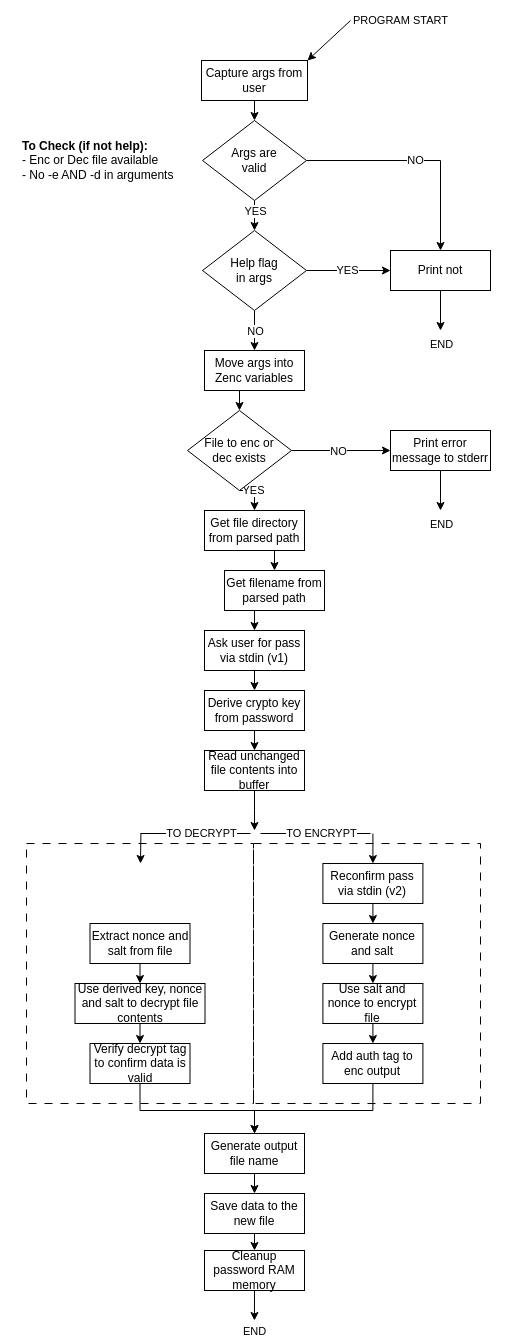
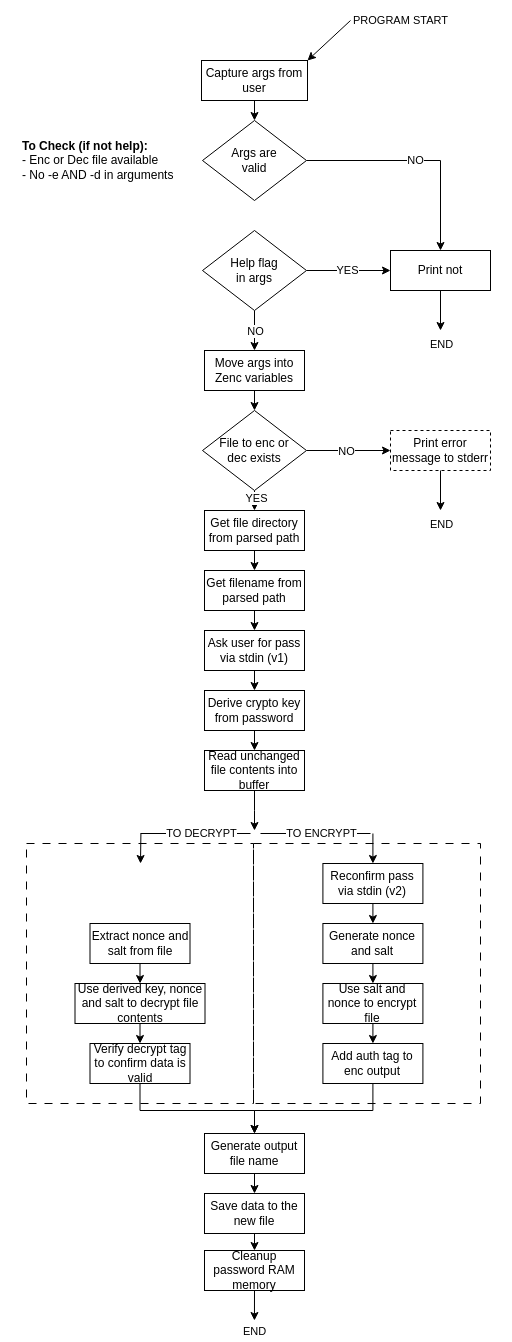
edge "Args are valid" -> "Help flag in args": removed, label "YES"
node "File to enc or dec exists": moved (240, 451) -> (255, 451)
node "Print error message to stderr": style solid -> dashed
node "Get filename from parsed path": moved (275, 591) -> (255, 591)
